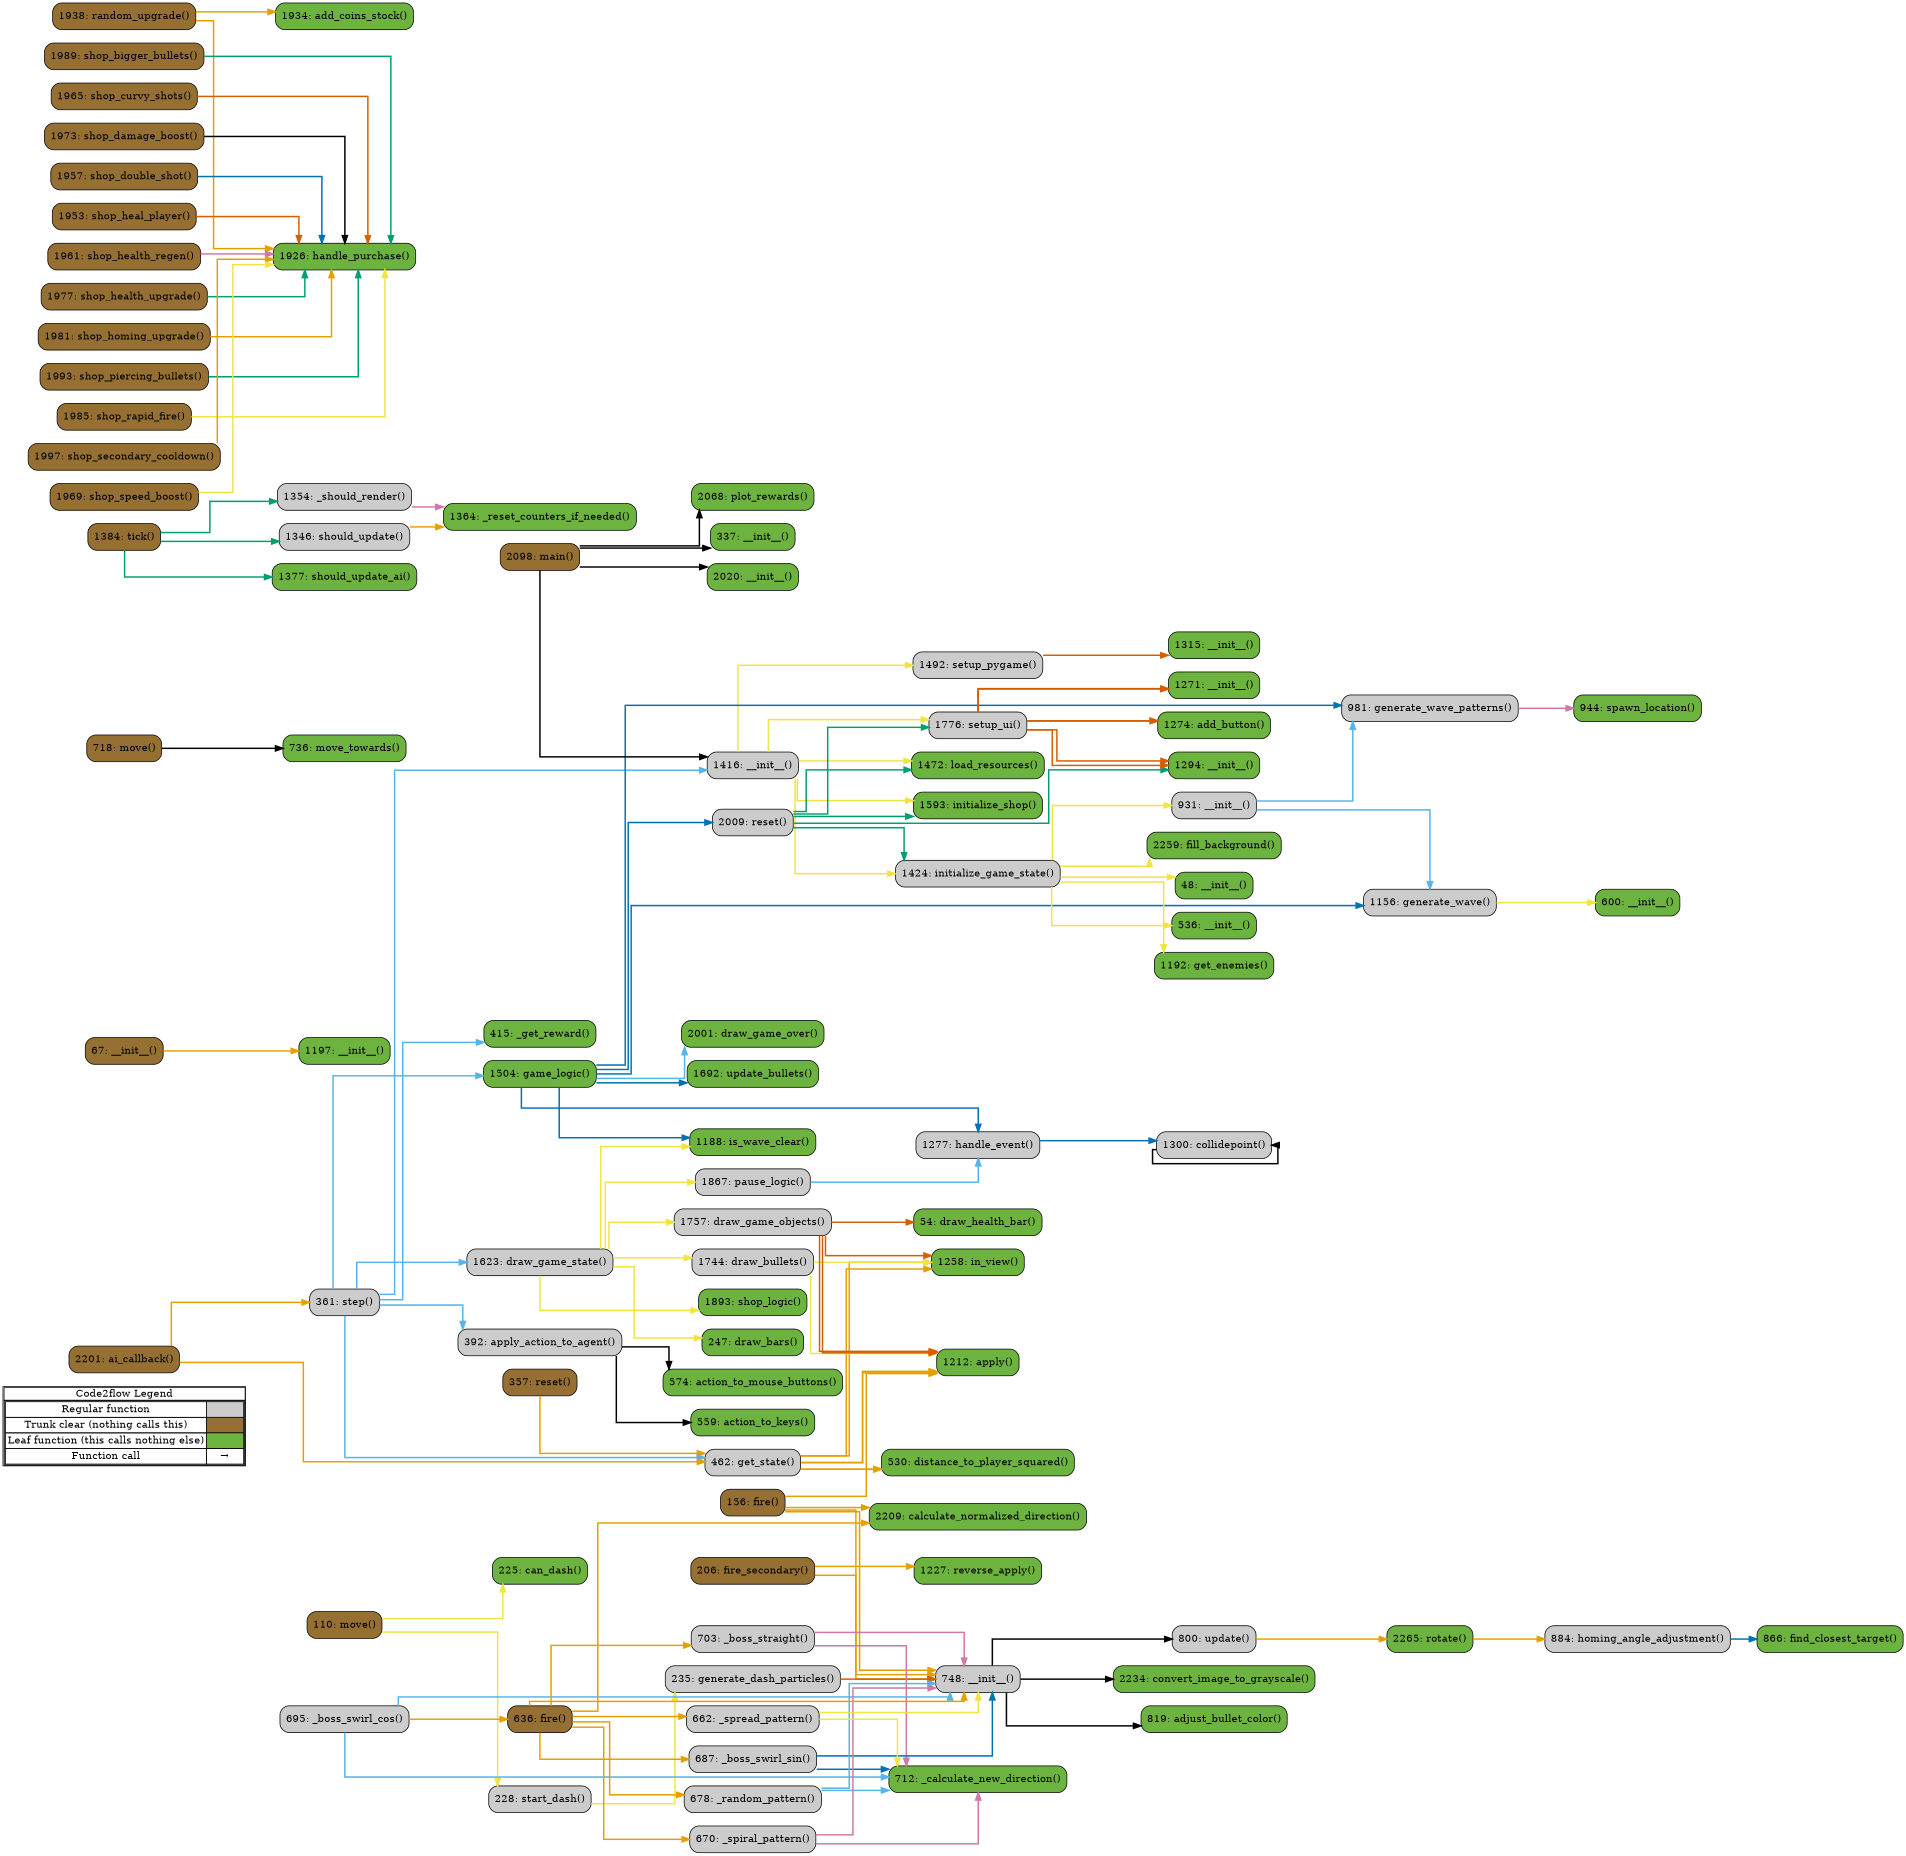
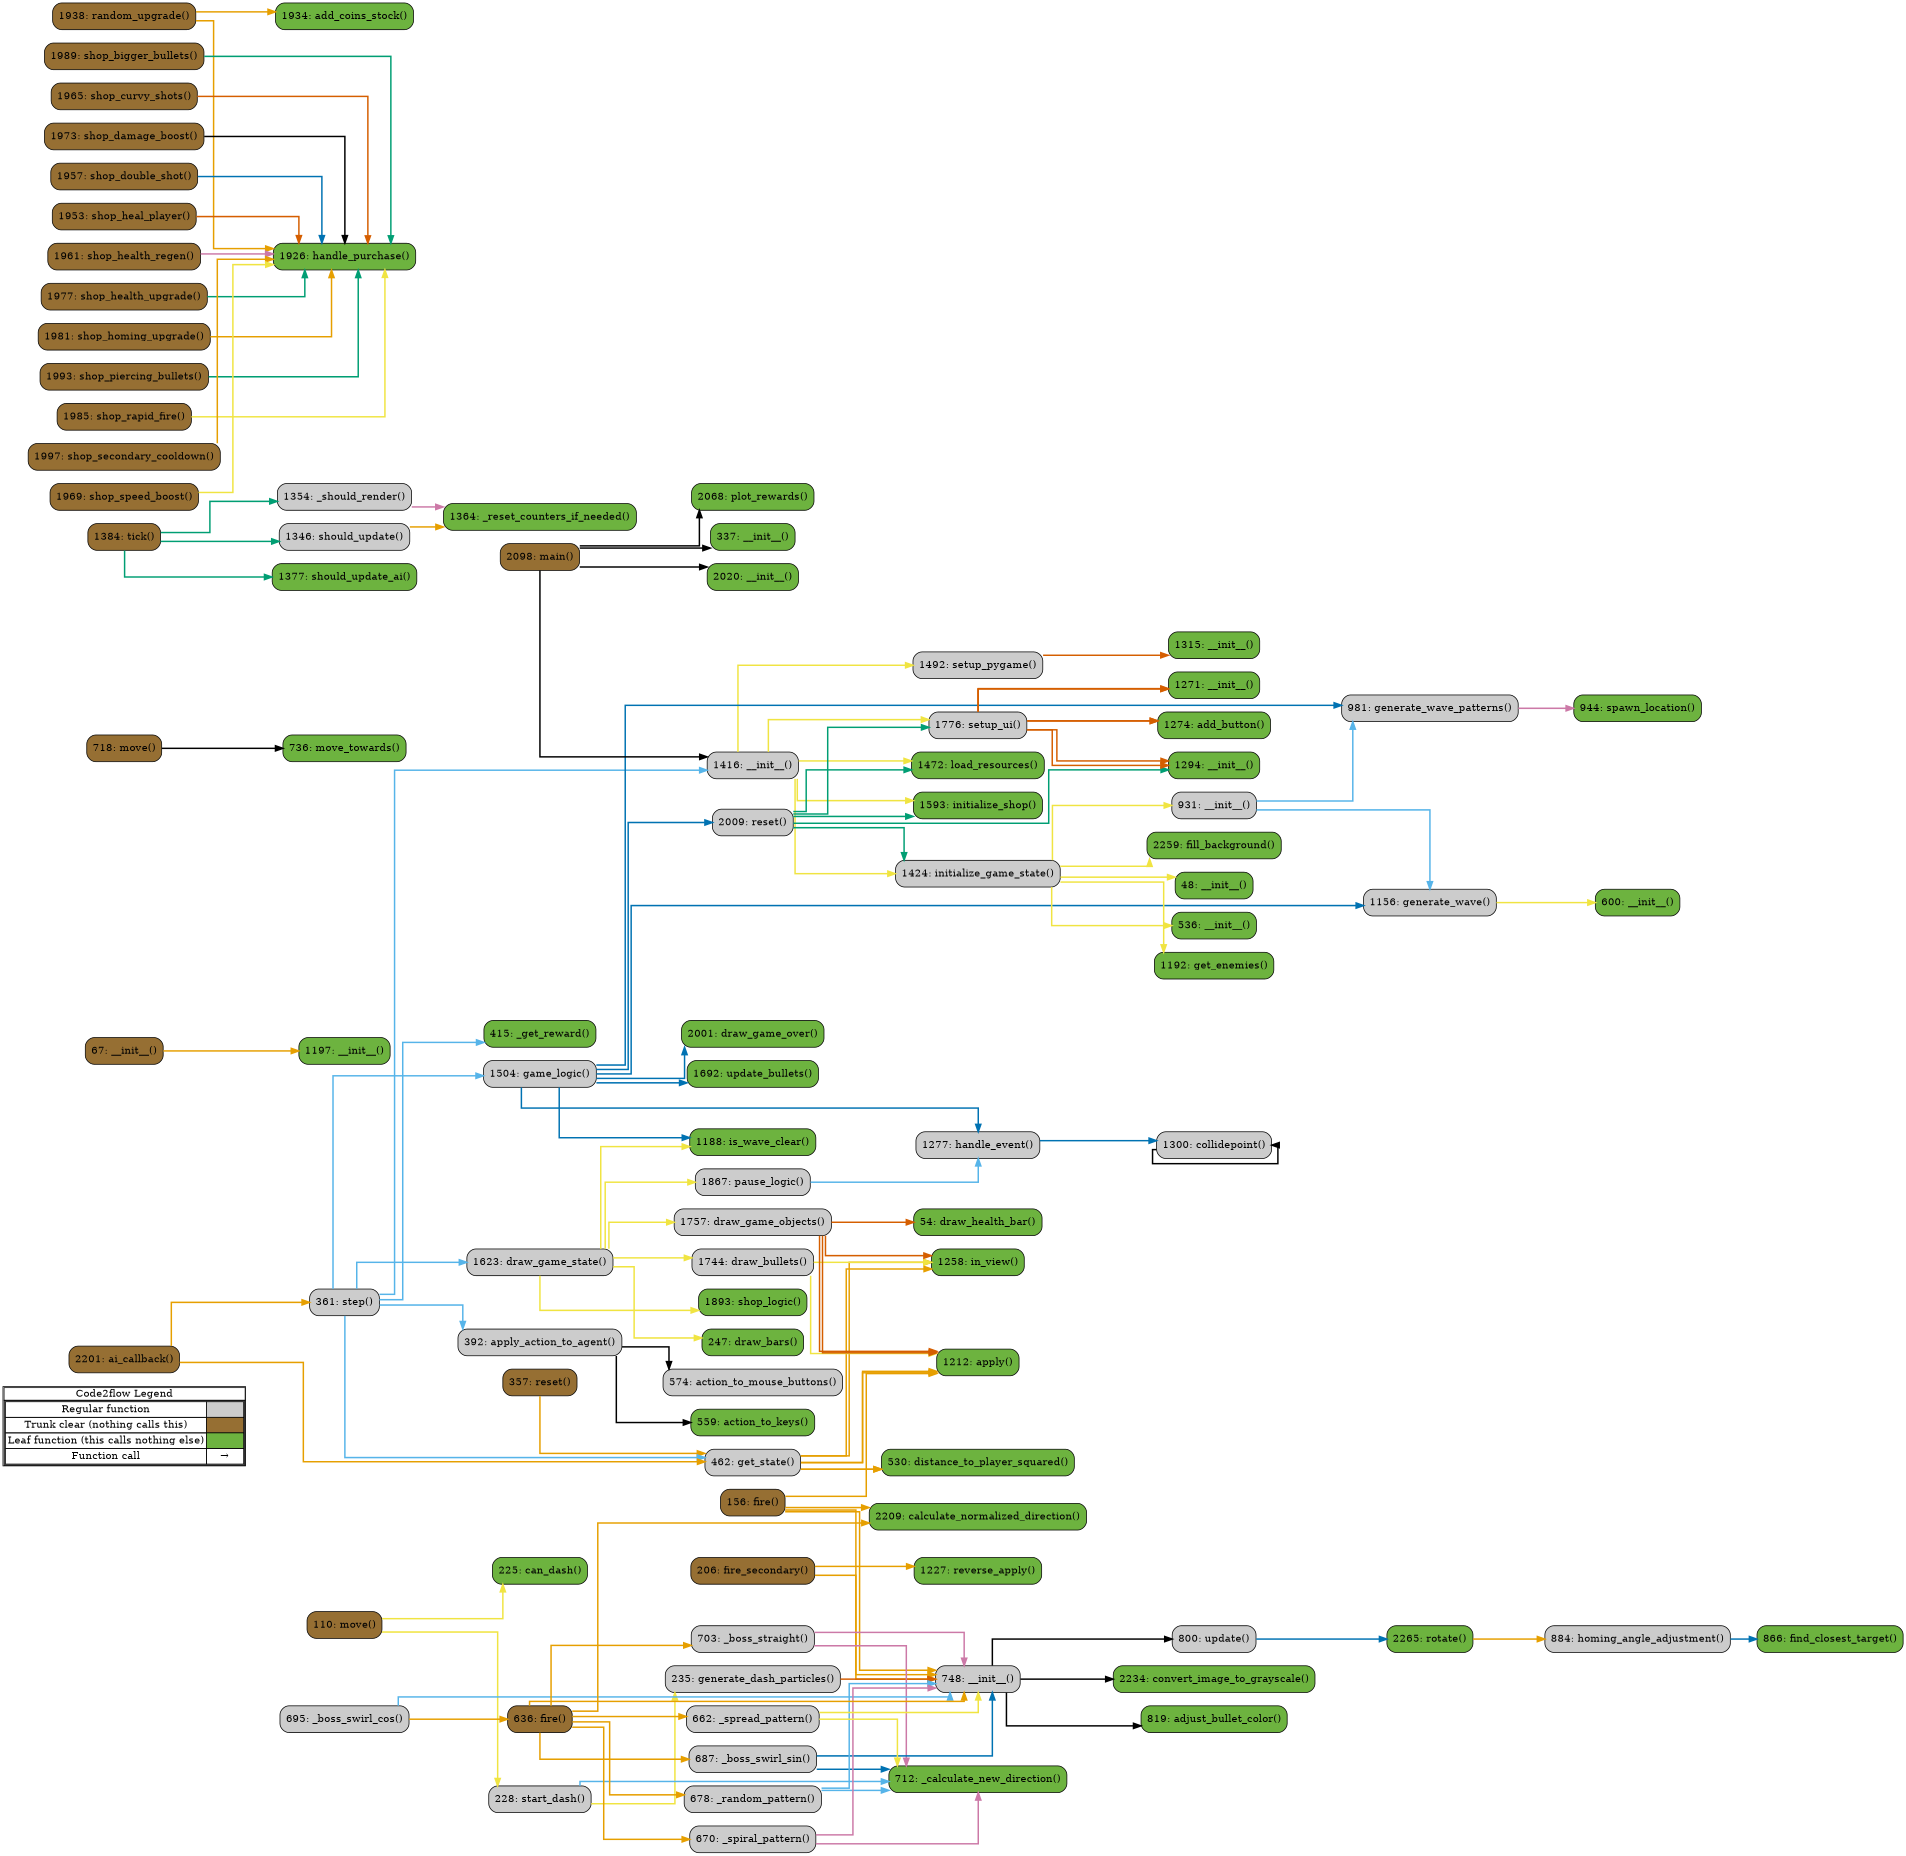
node "1504: game_logic()": fillcolor #6db33f -> #cccccc
edge "1504: game_logic()" -> "2001: draw_game_over()": color #56b4e9 -> #0072b2
node "574: action_to_mouse_buttons()": fillcolor #6db33f -> #cccccc
edge "800: update()" -> "2265: rotate()": color #e69f00 -> #0072b2
edge "695: _boss_swirl_cos()" -> "712: _calculate_new_direction()": now "228: start_dash()" -> "712: _calculate_new_direction()"
